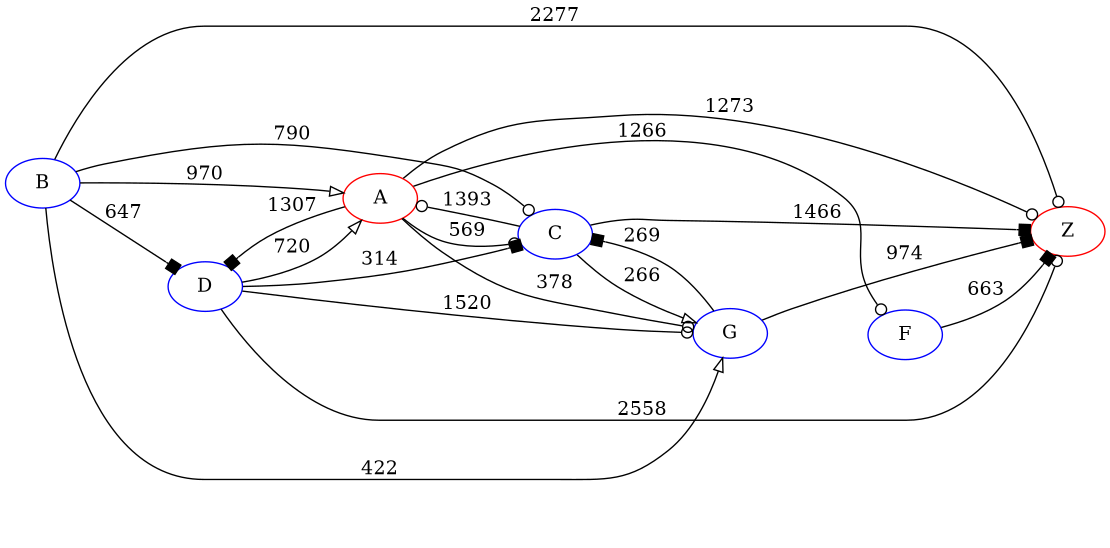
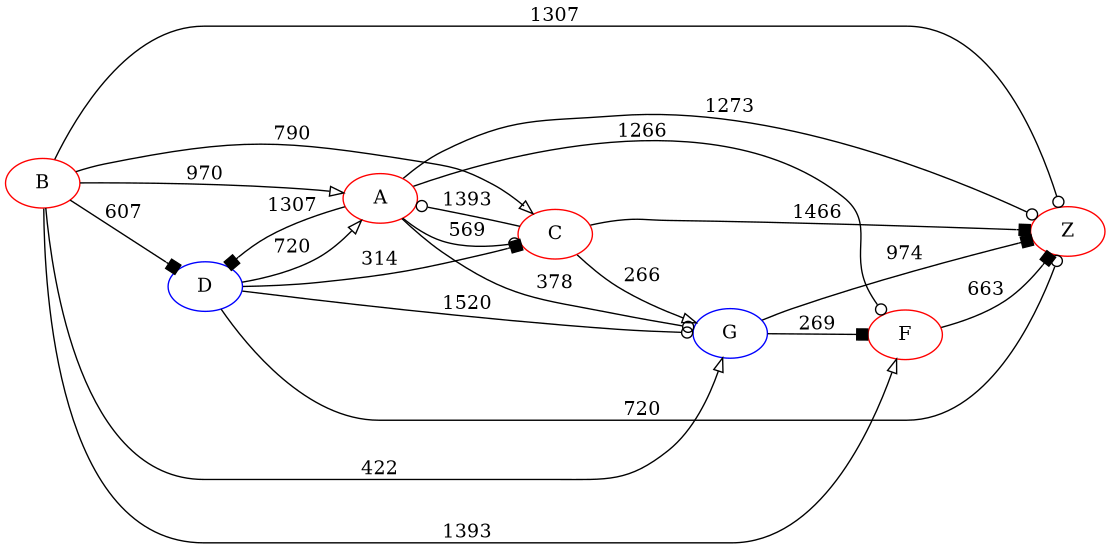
edge "B" -> "Z": label "2277" -> "1307"
edge "B" -> "C": arrowhead odot -> onormal
node "B": color blue -> red
edge "B" -> "D": label "647" -> "607"
node "C": color blue -> red
edge "G" -> "C": now "G" -> "F"
node "F": color blue -> red
edge "D" -> "Z": label "2558" -> "720"
edge "B" -> "F": added, label "1393"
